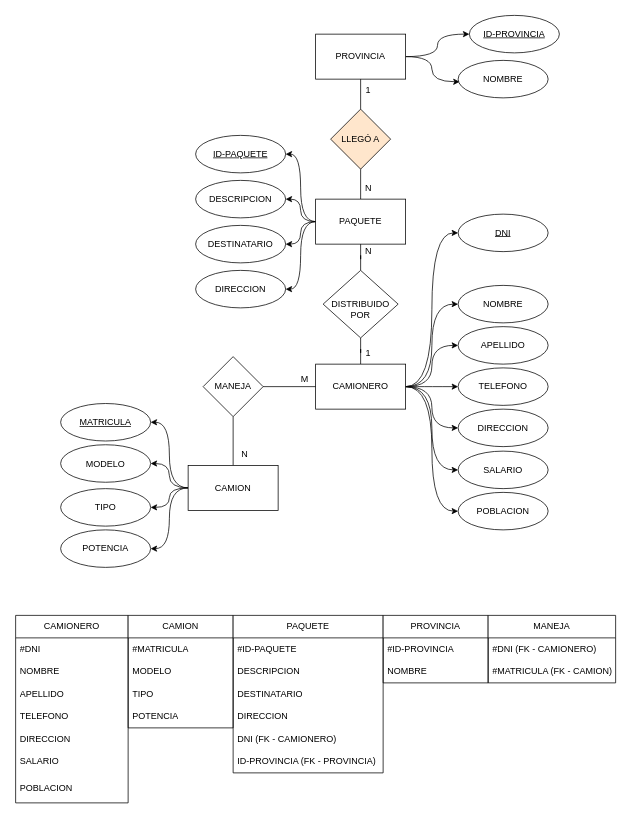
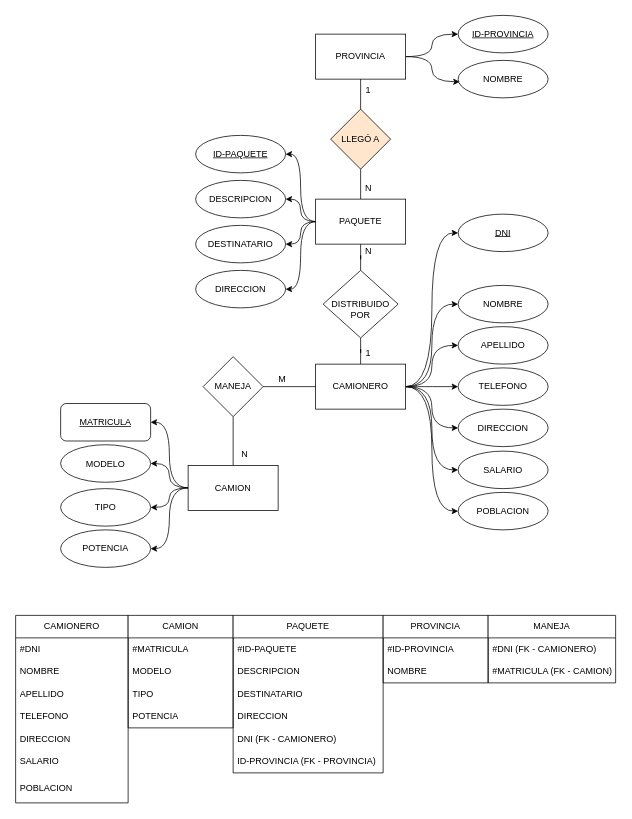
node "ID-PROVINCIA": moved (514, 34) -> (503, 34)
node "M": moved (304, 379) -> (282, 379)
node "MATRICULA": shape ellipse -> rounded rectangle
